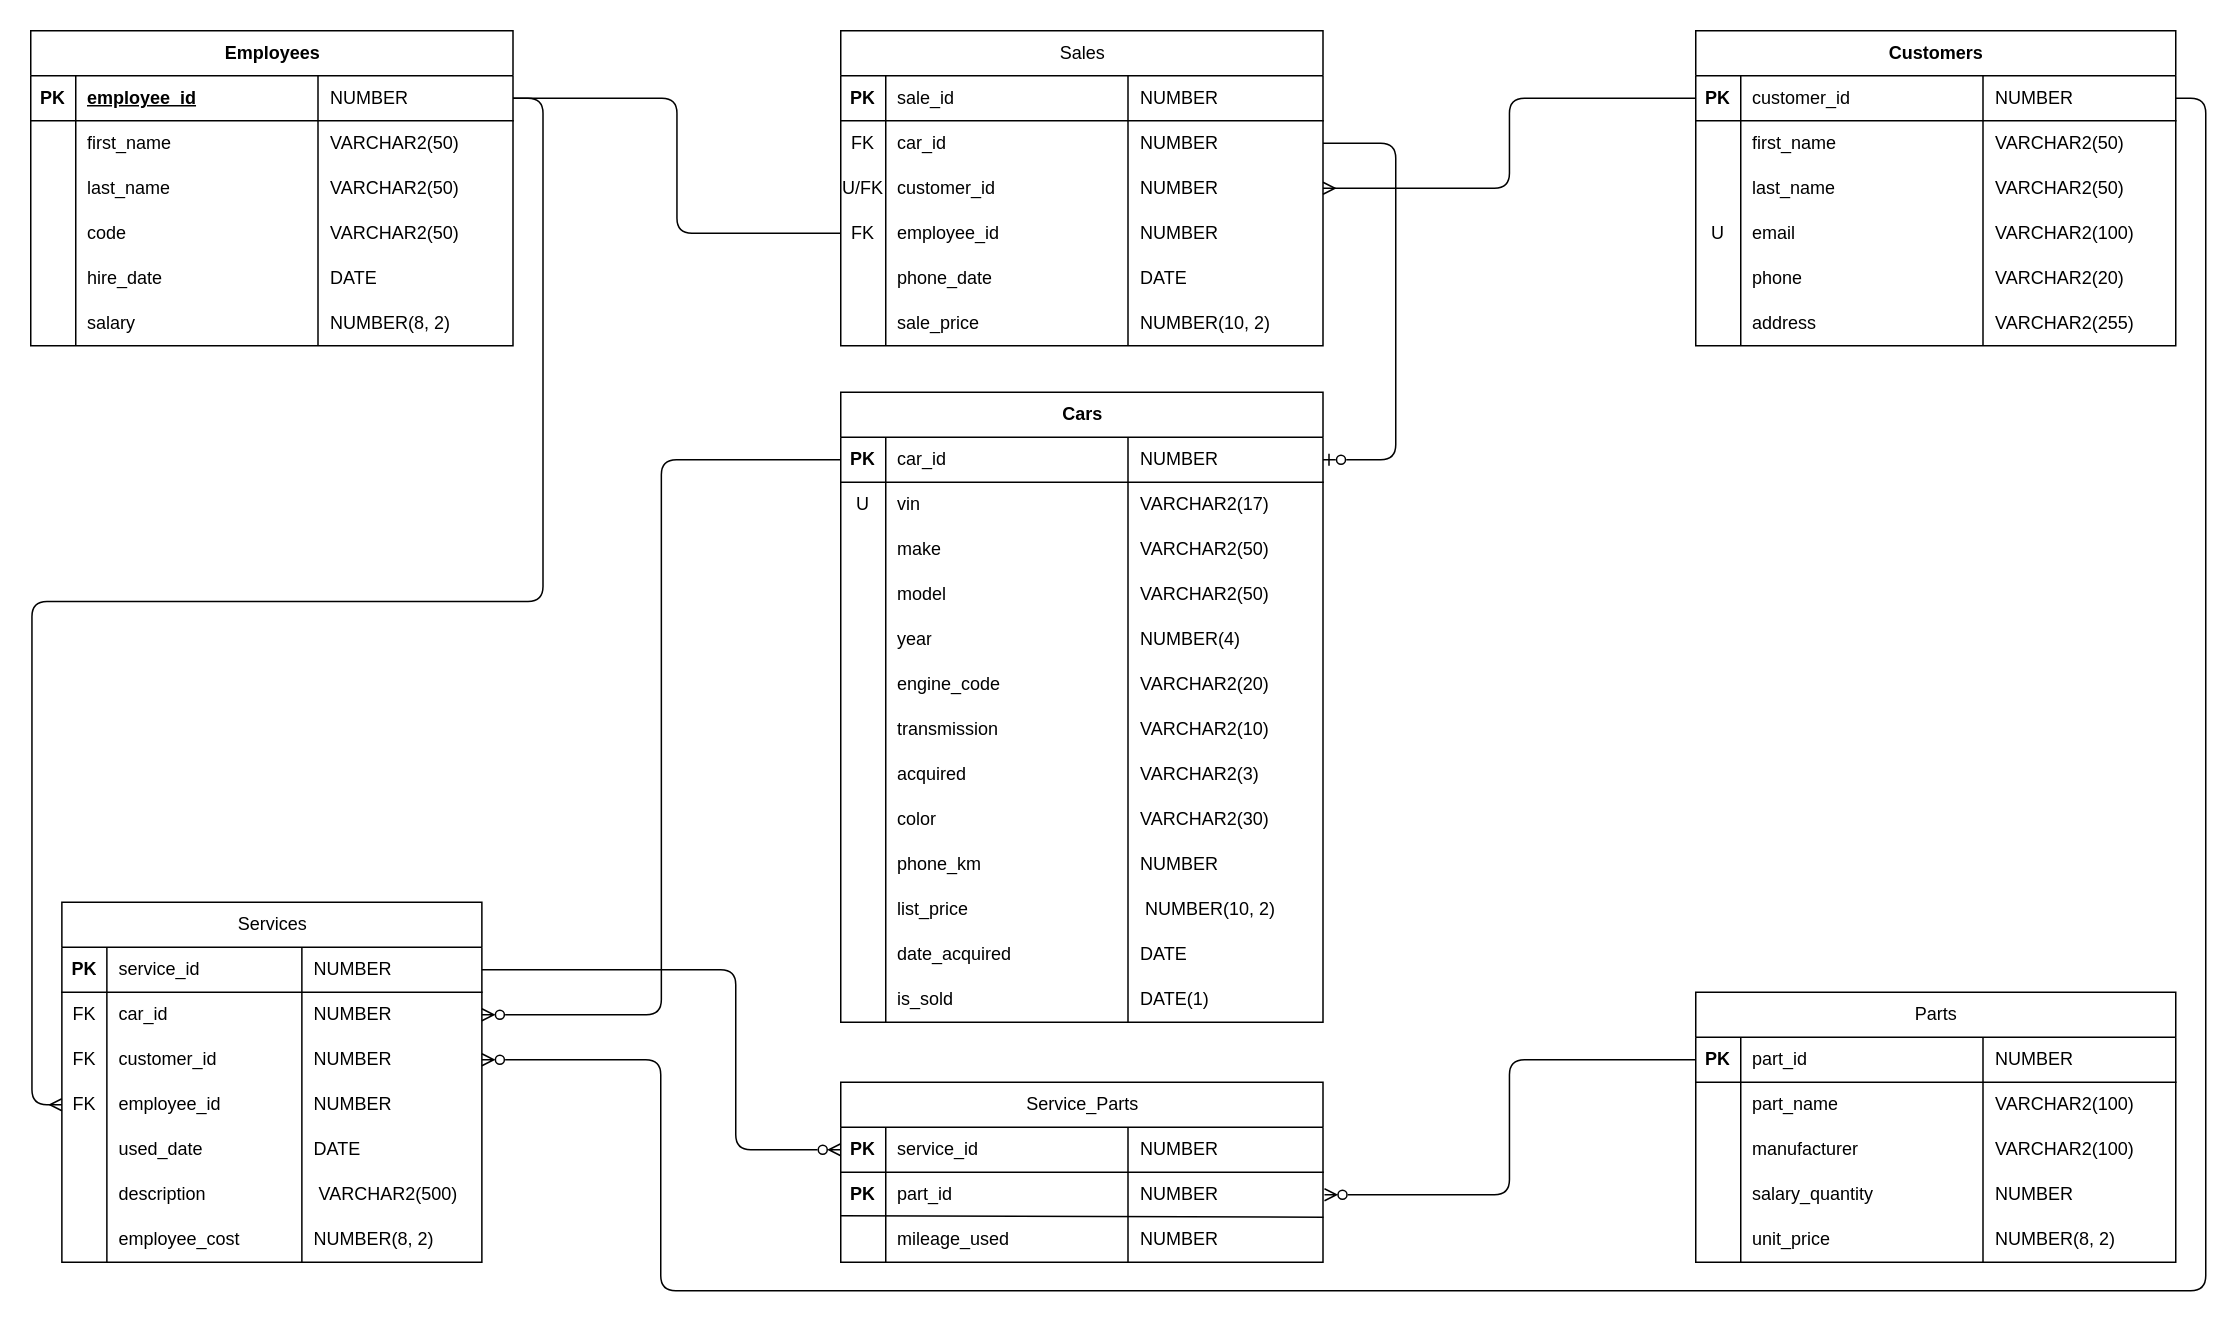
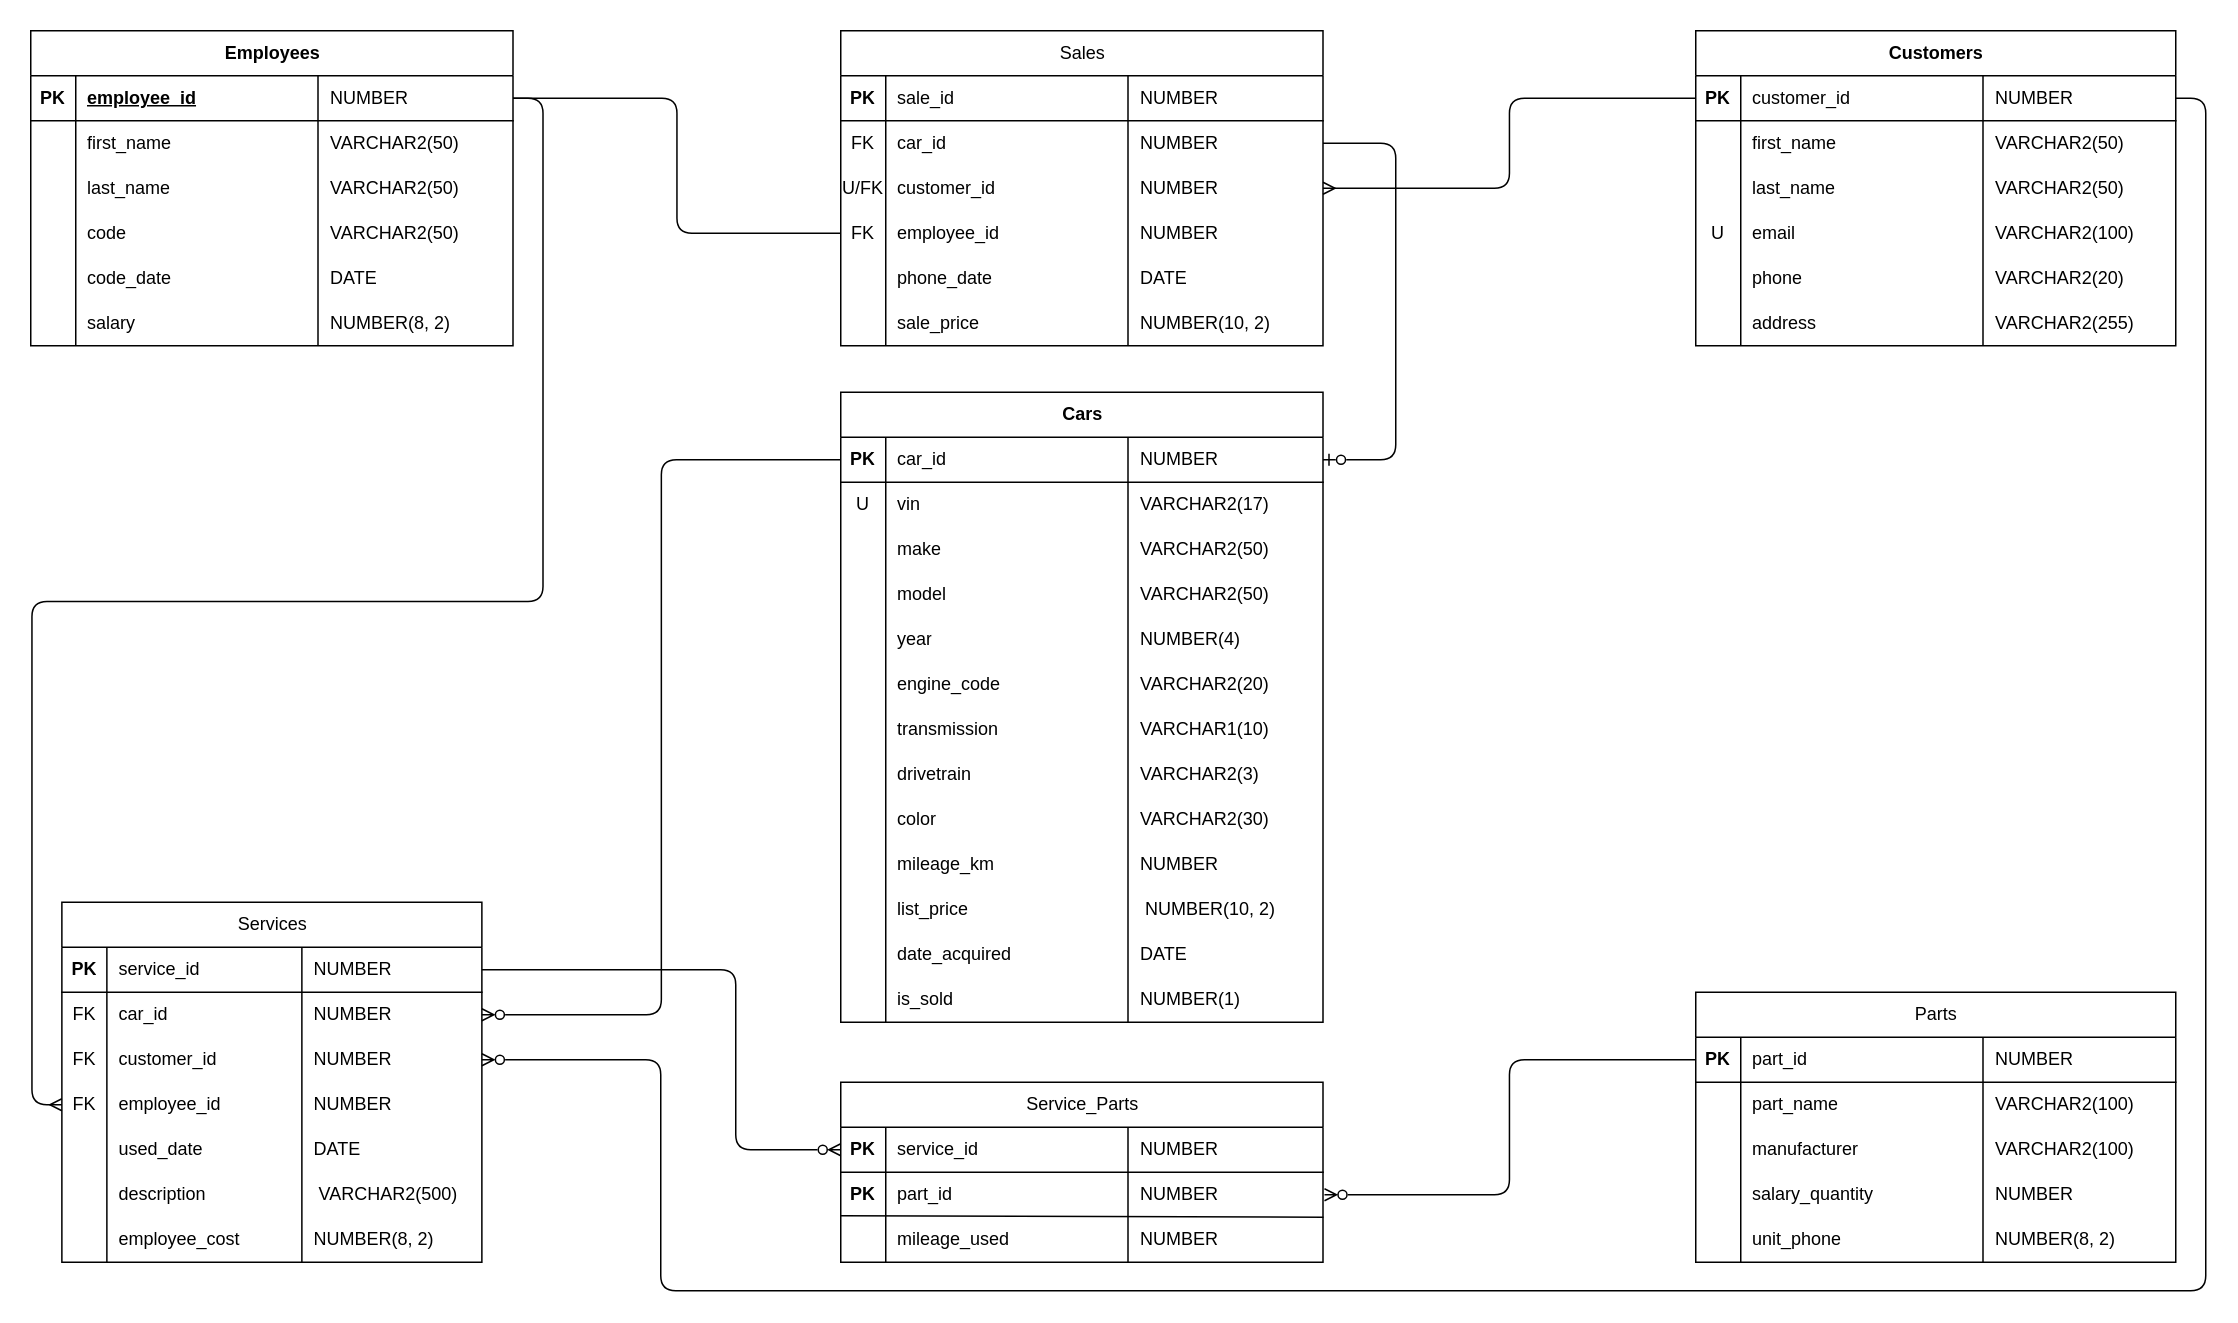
node "hire_date": label "hire_date" -> "code_date"
node "VARCHAR2(10)": label "VARCHAR2(10)" -> "VARCHAR1(10)"
node "acquired": label "acquired" -> "drivetrain"
node "phone_km": label "phone_km" -> "mileage_km"
node "DATE(1)": label "DATE(1)" -> "NUMBER(1)"
node "unit_price": label "unit_price" -> "unit_phone"
